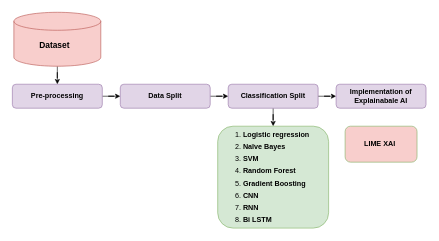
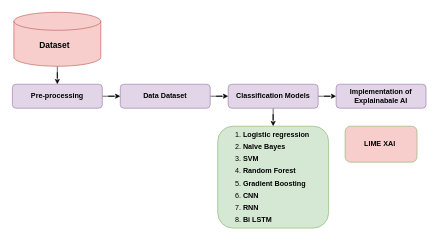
node "Data Split": label "Data Split" -> "Data Dataset"
node "Classification Split": label "Classification Split" -> "Classification Models"
